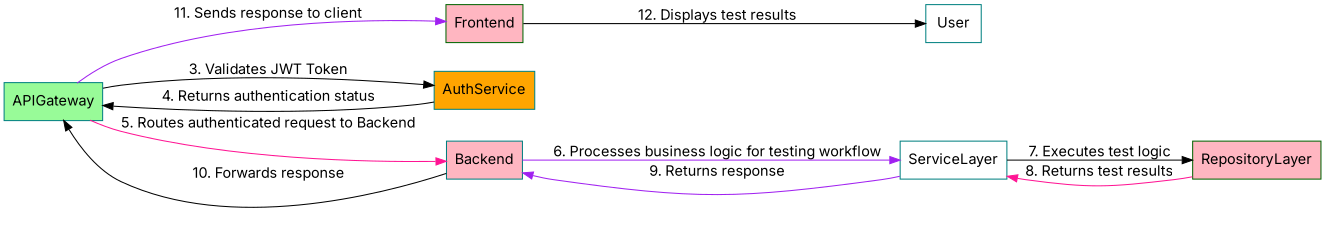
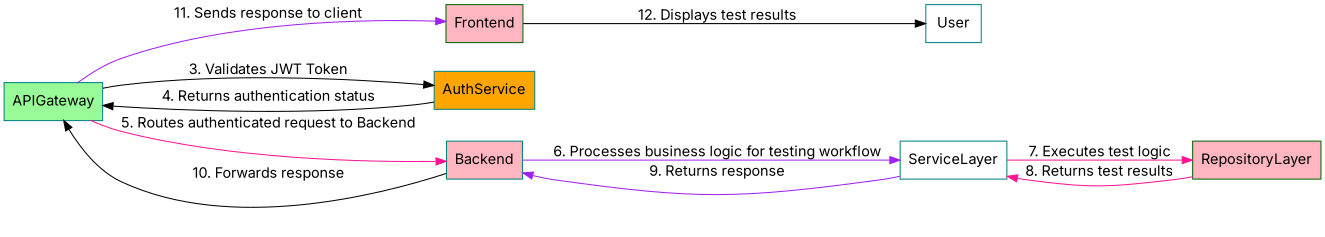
edge "ServiceLayer" -> "RepositoryLayer": color black -> deeppink
